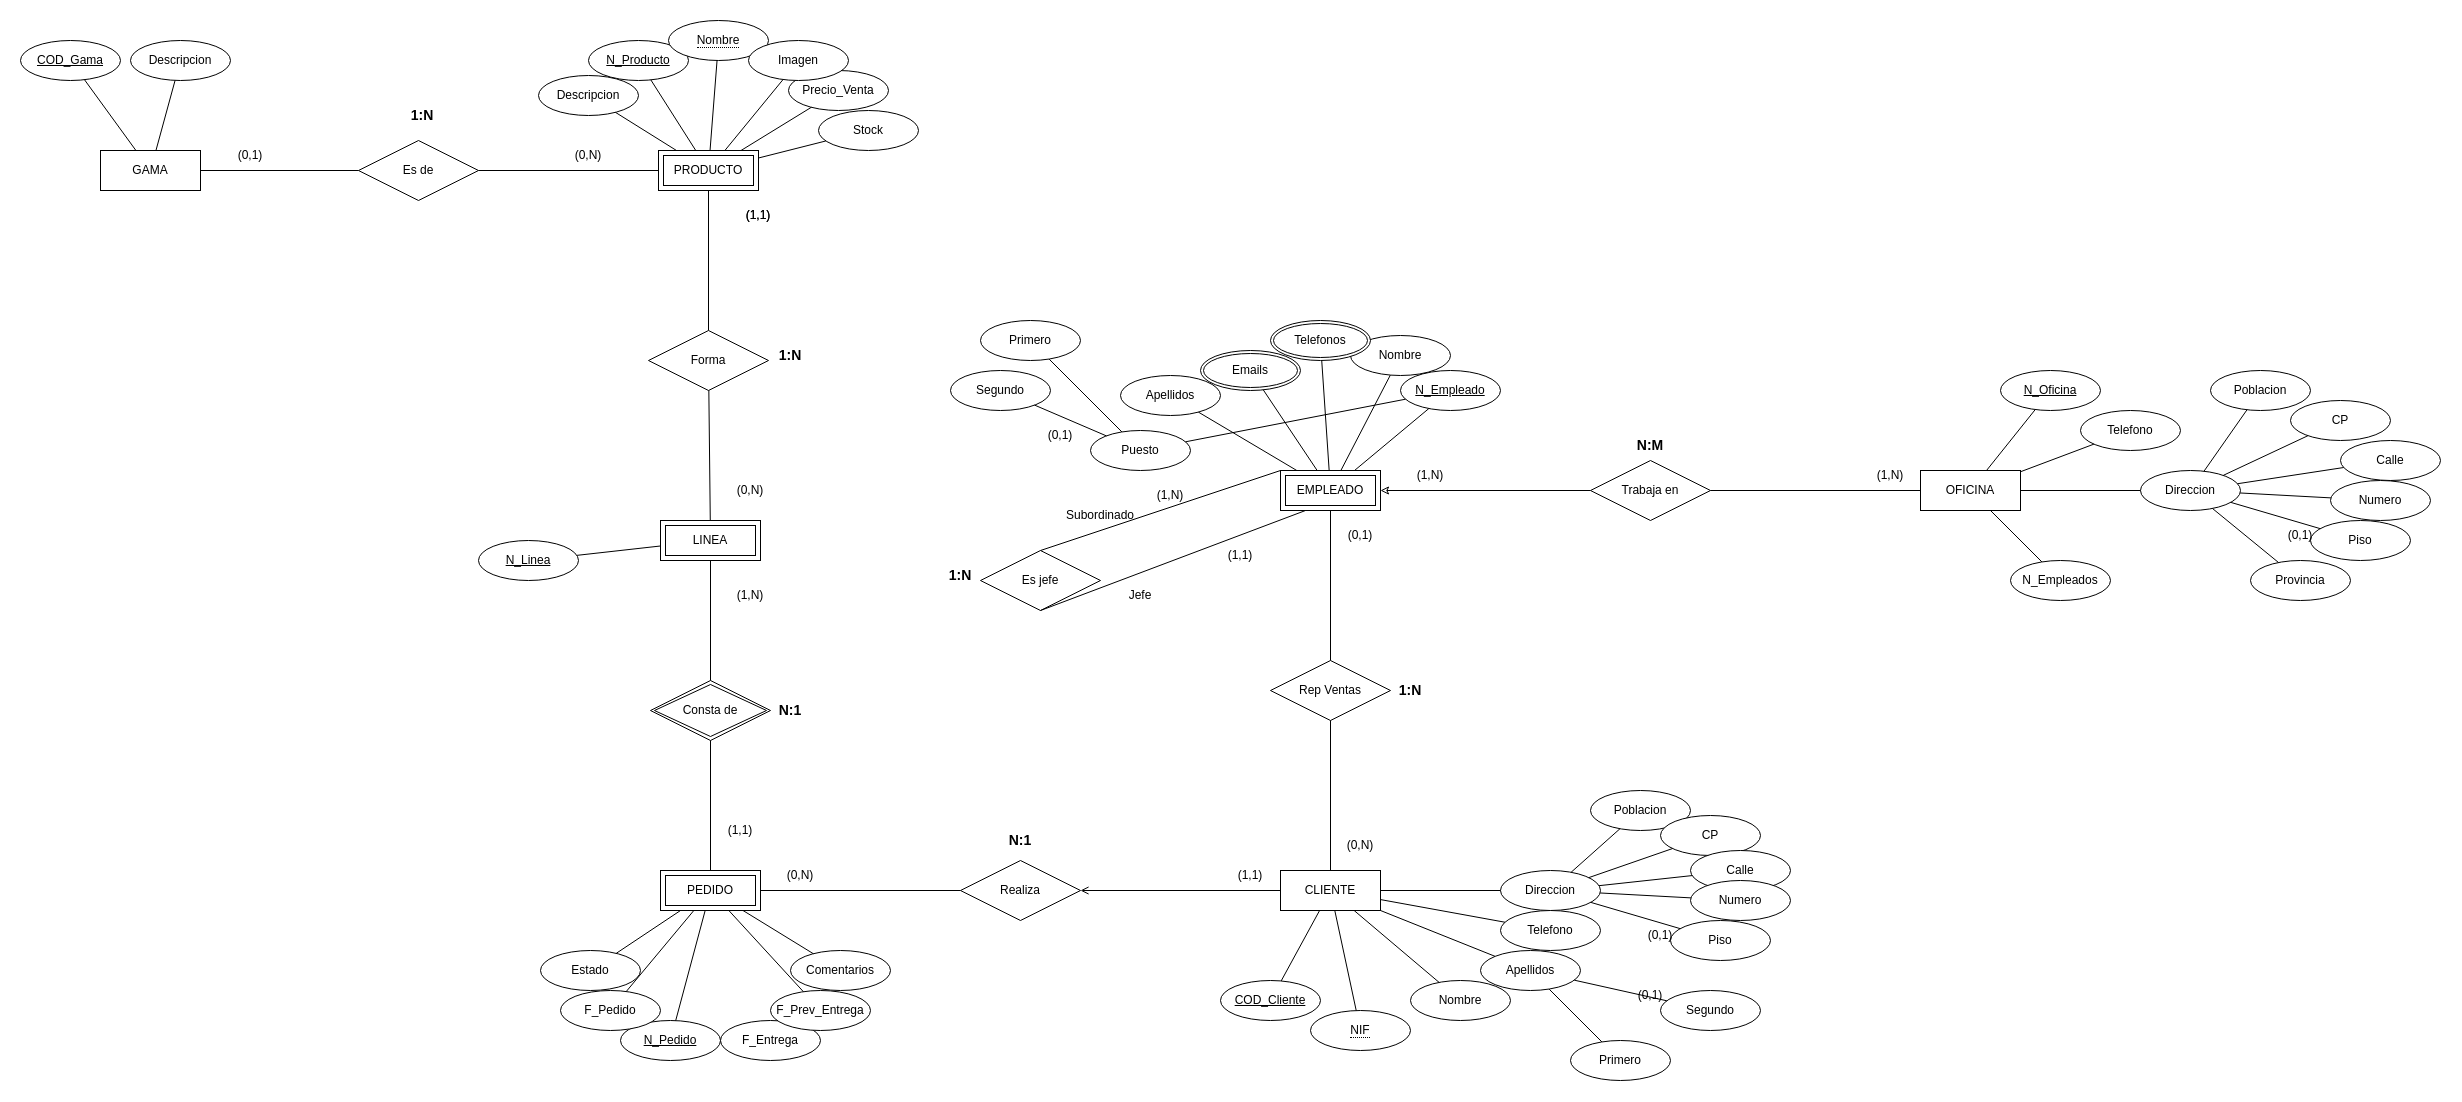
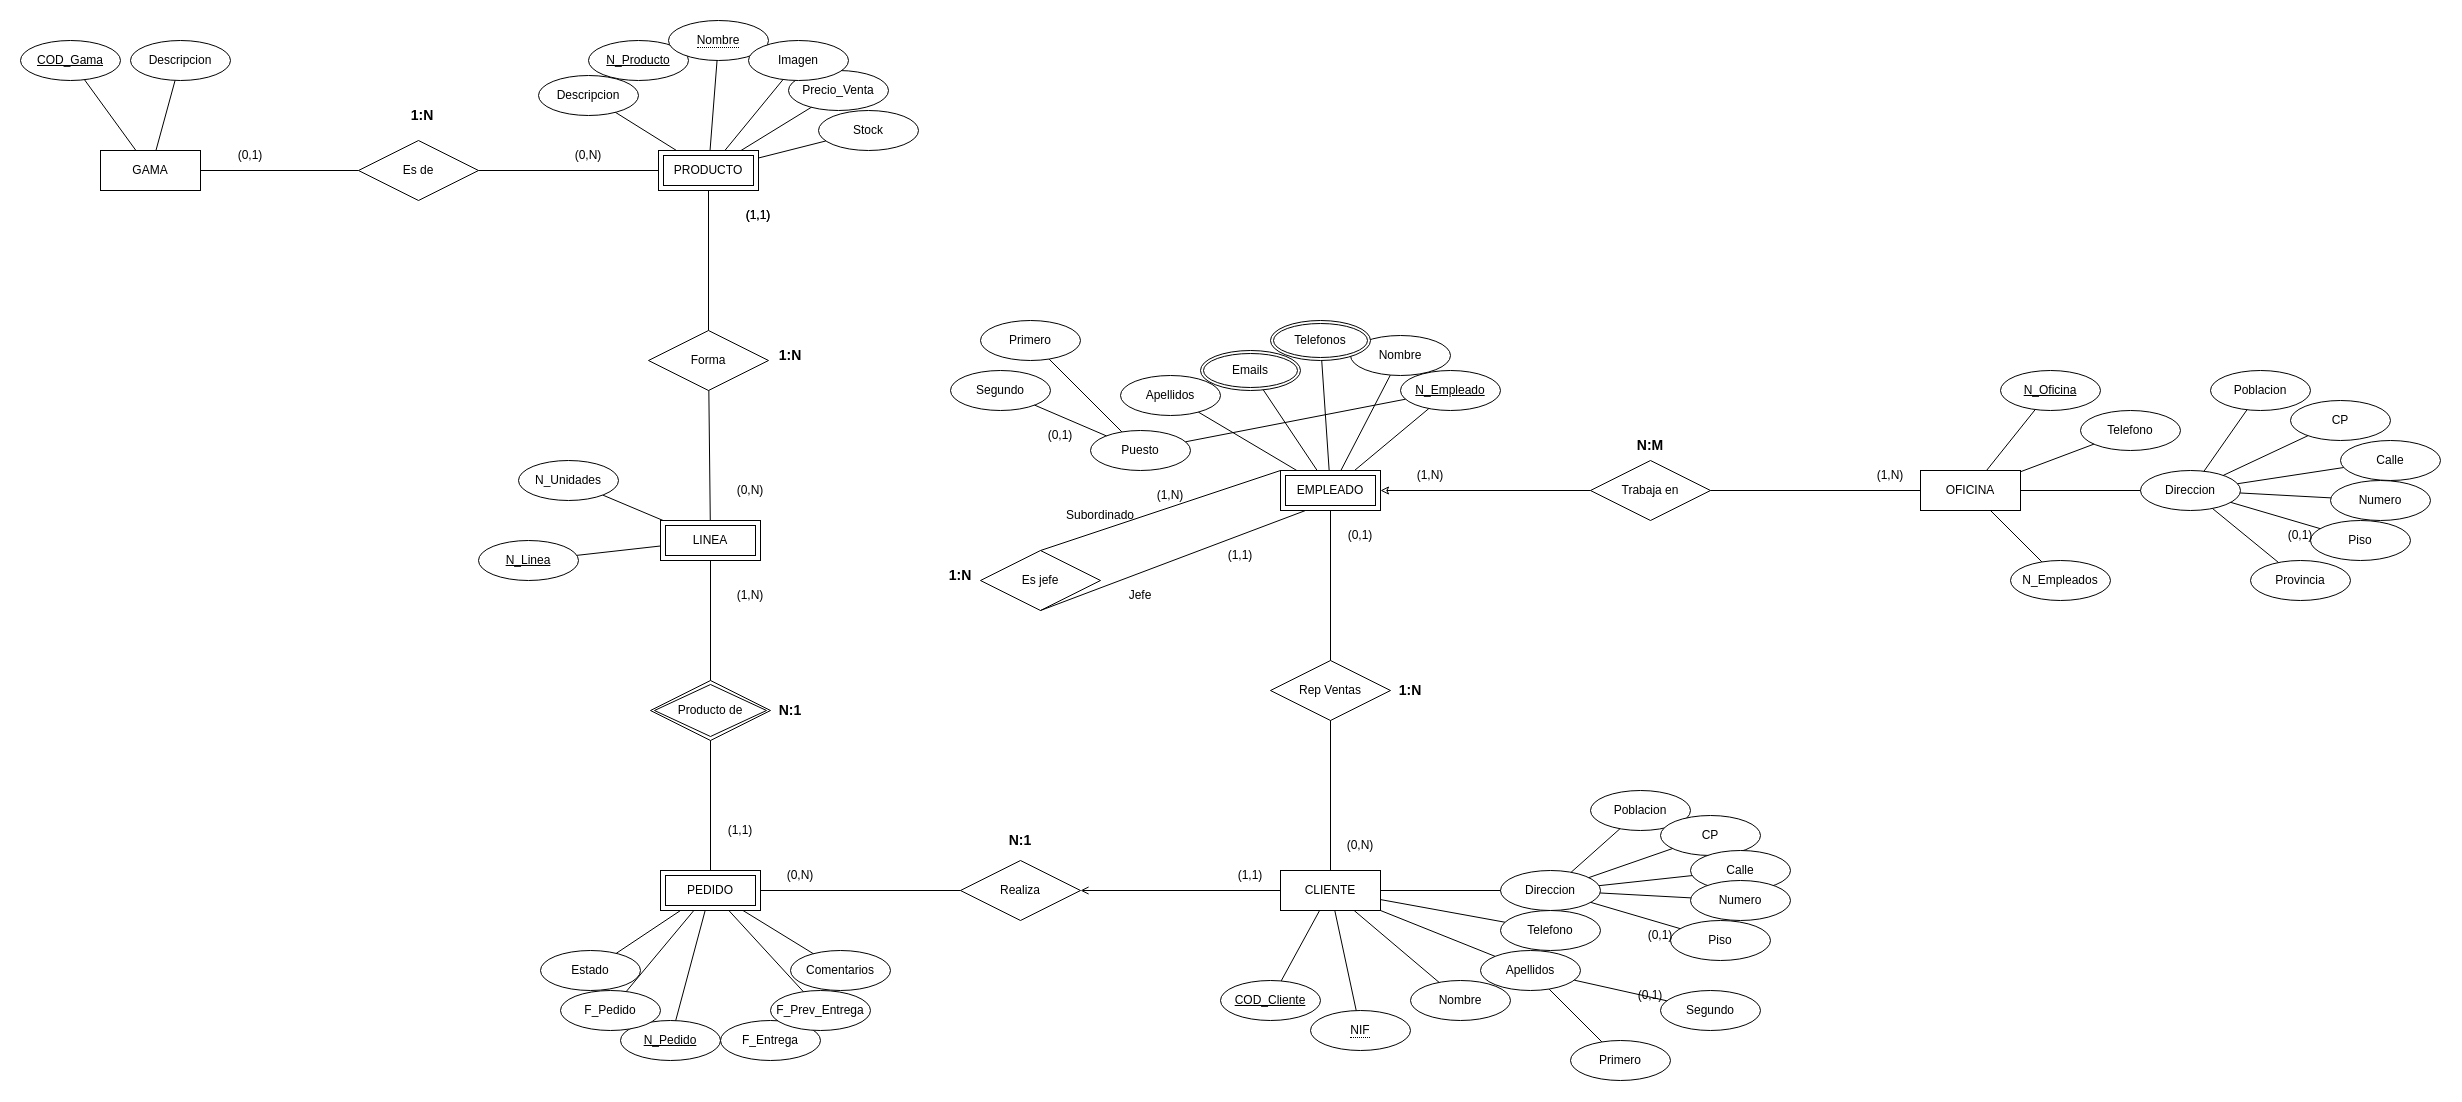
edge "N_Producto" -- "PRODUCTO": removed
node "N_Unidades": added
edge "N_Unidades" -- "LINEA": added
node "Consta de": label "Consta de" -> "Producto de"
